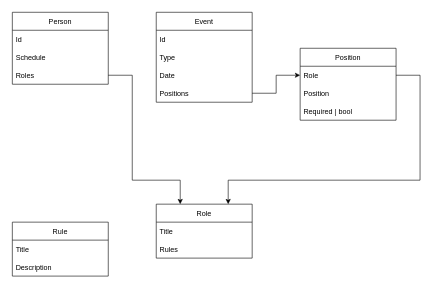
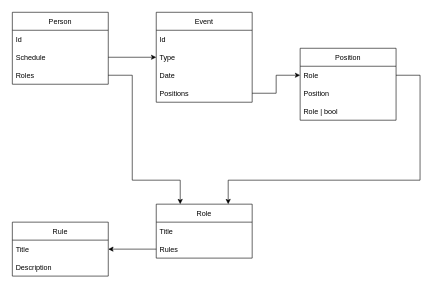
edge "Schedule" -> "Event": added
node "Required | bool": label "Required | bool" -> "Role | bool"
edge "Rules" -> "Rule": added
